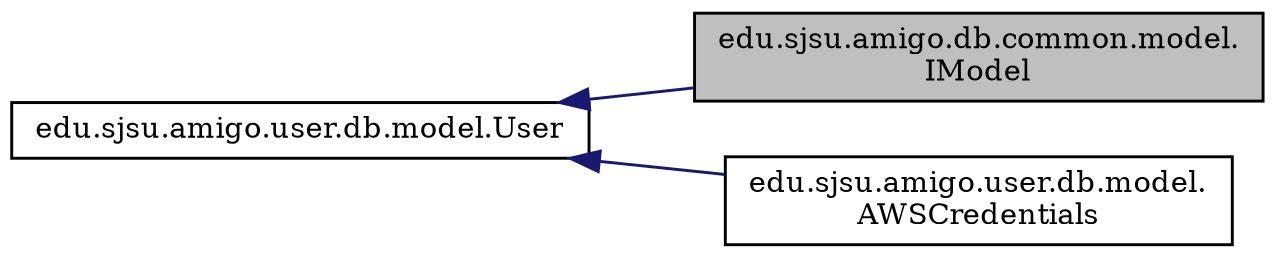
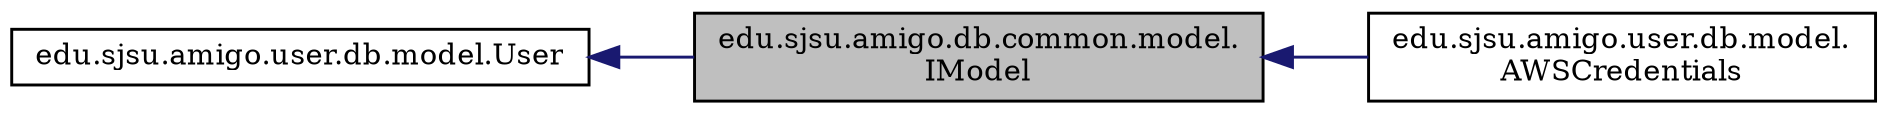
edge "edu.sjsu.amigo.user.db.model. AWSCredentials" -> "edu.sjsu.amigo.user.db.model.User": now "edu.sjsu.amigo.user.db.model. AWSCredentials" -> "edu.sjsu.amigo.db.common.model. IModel"
